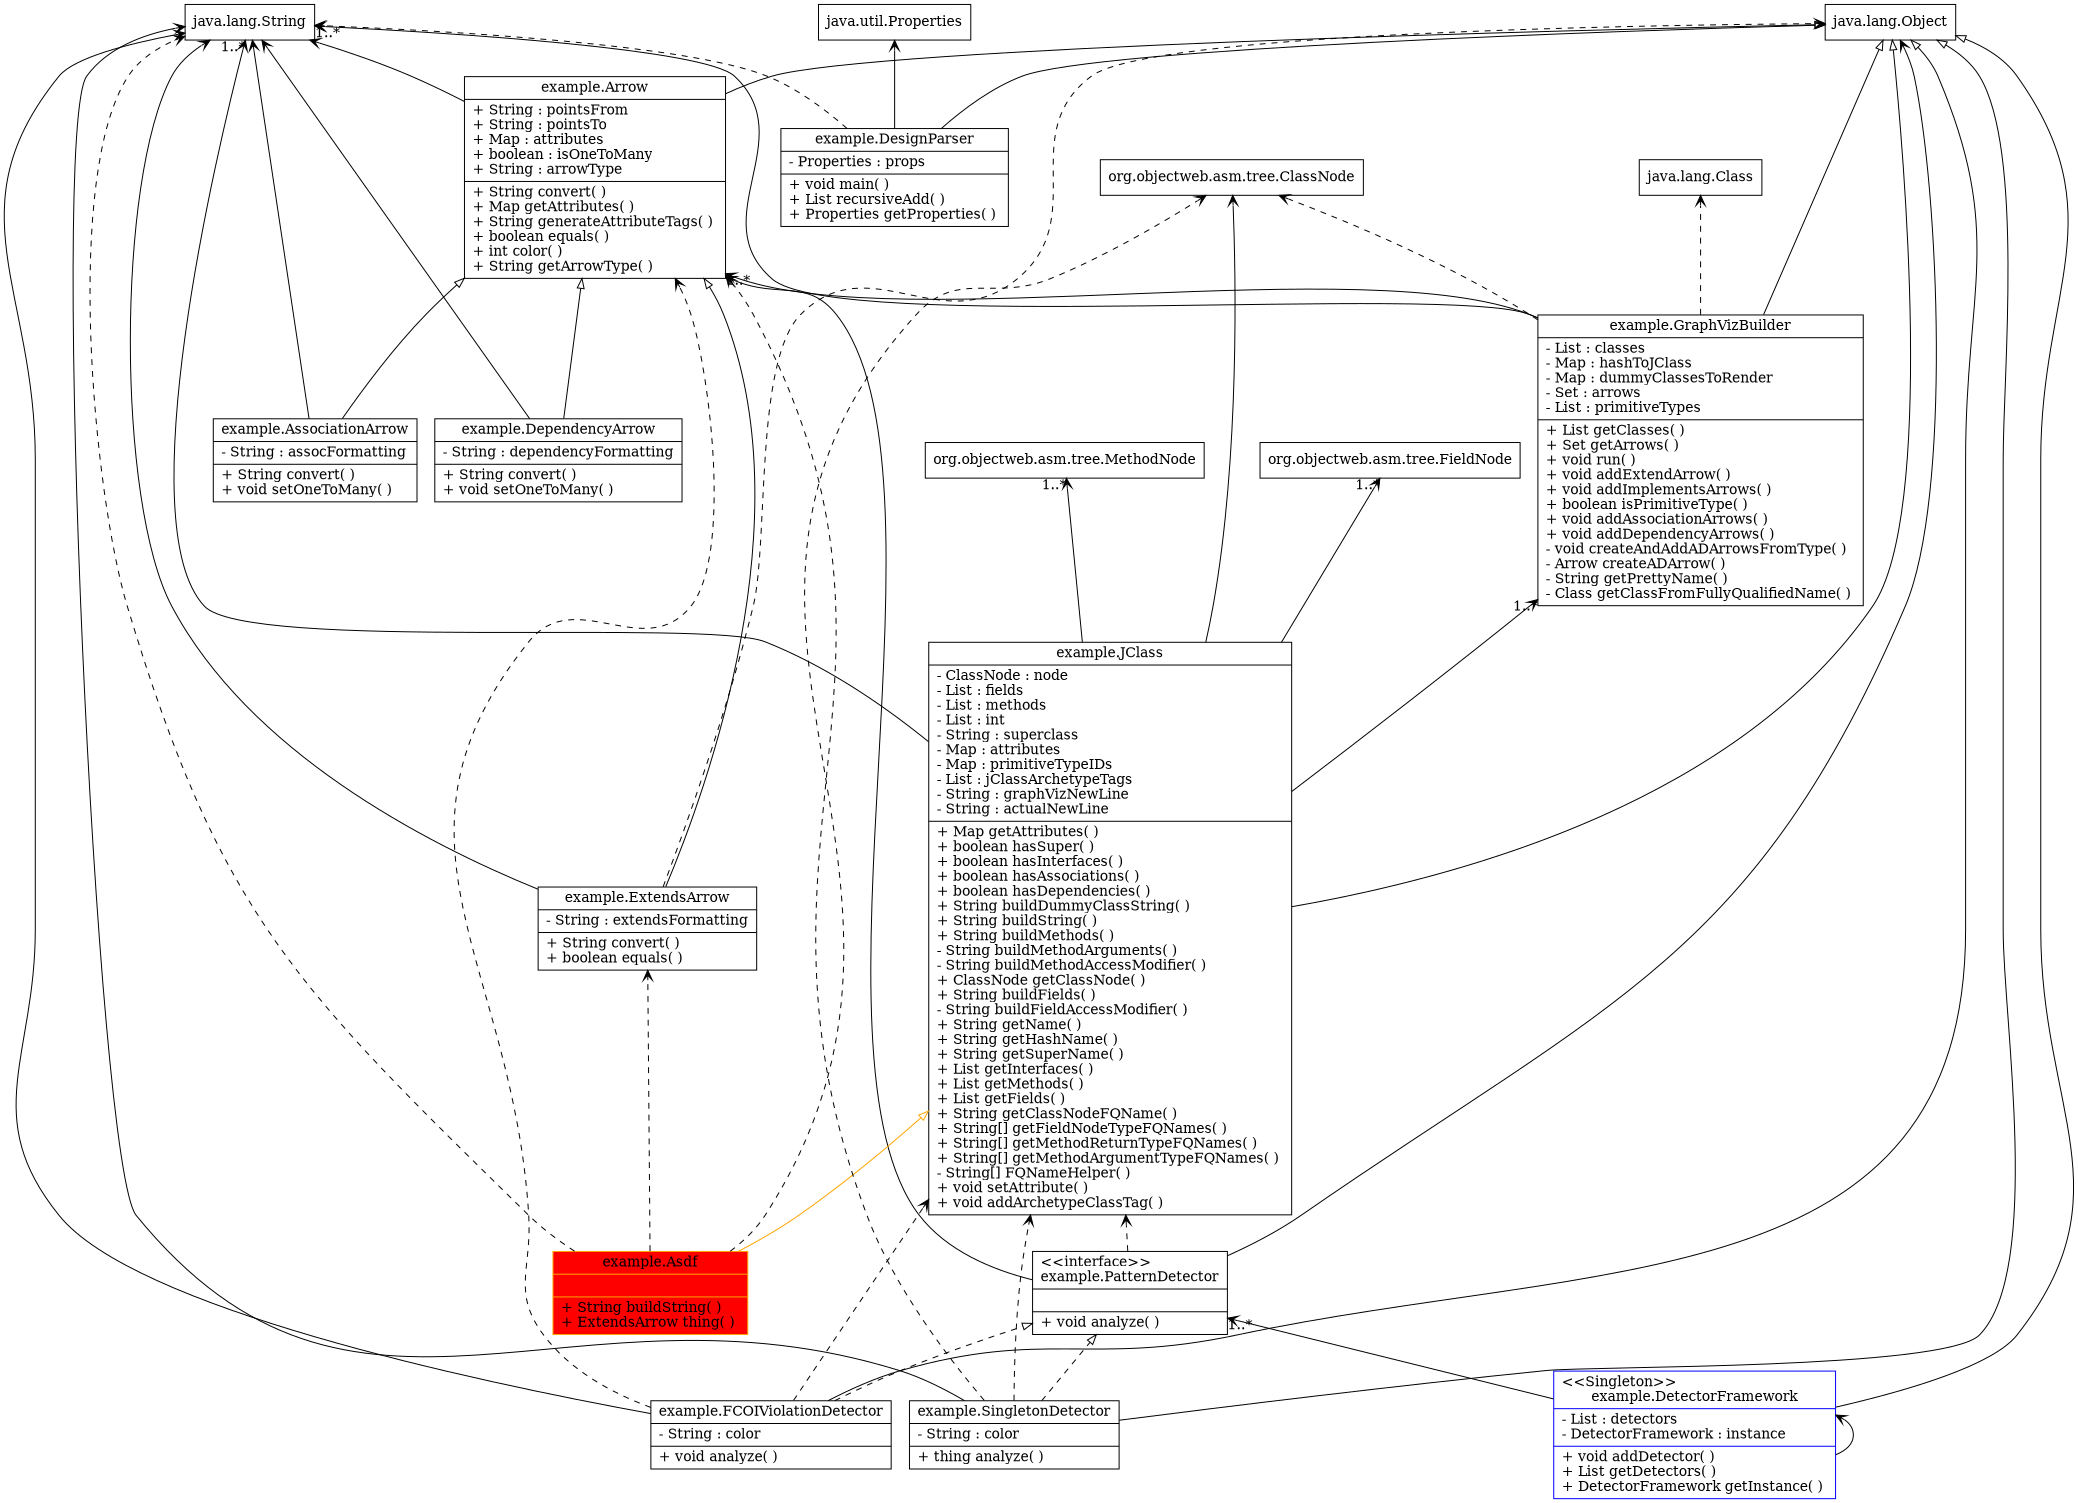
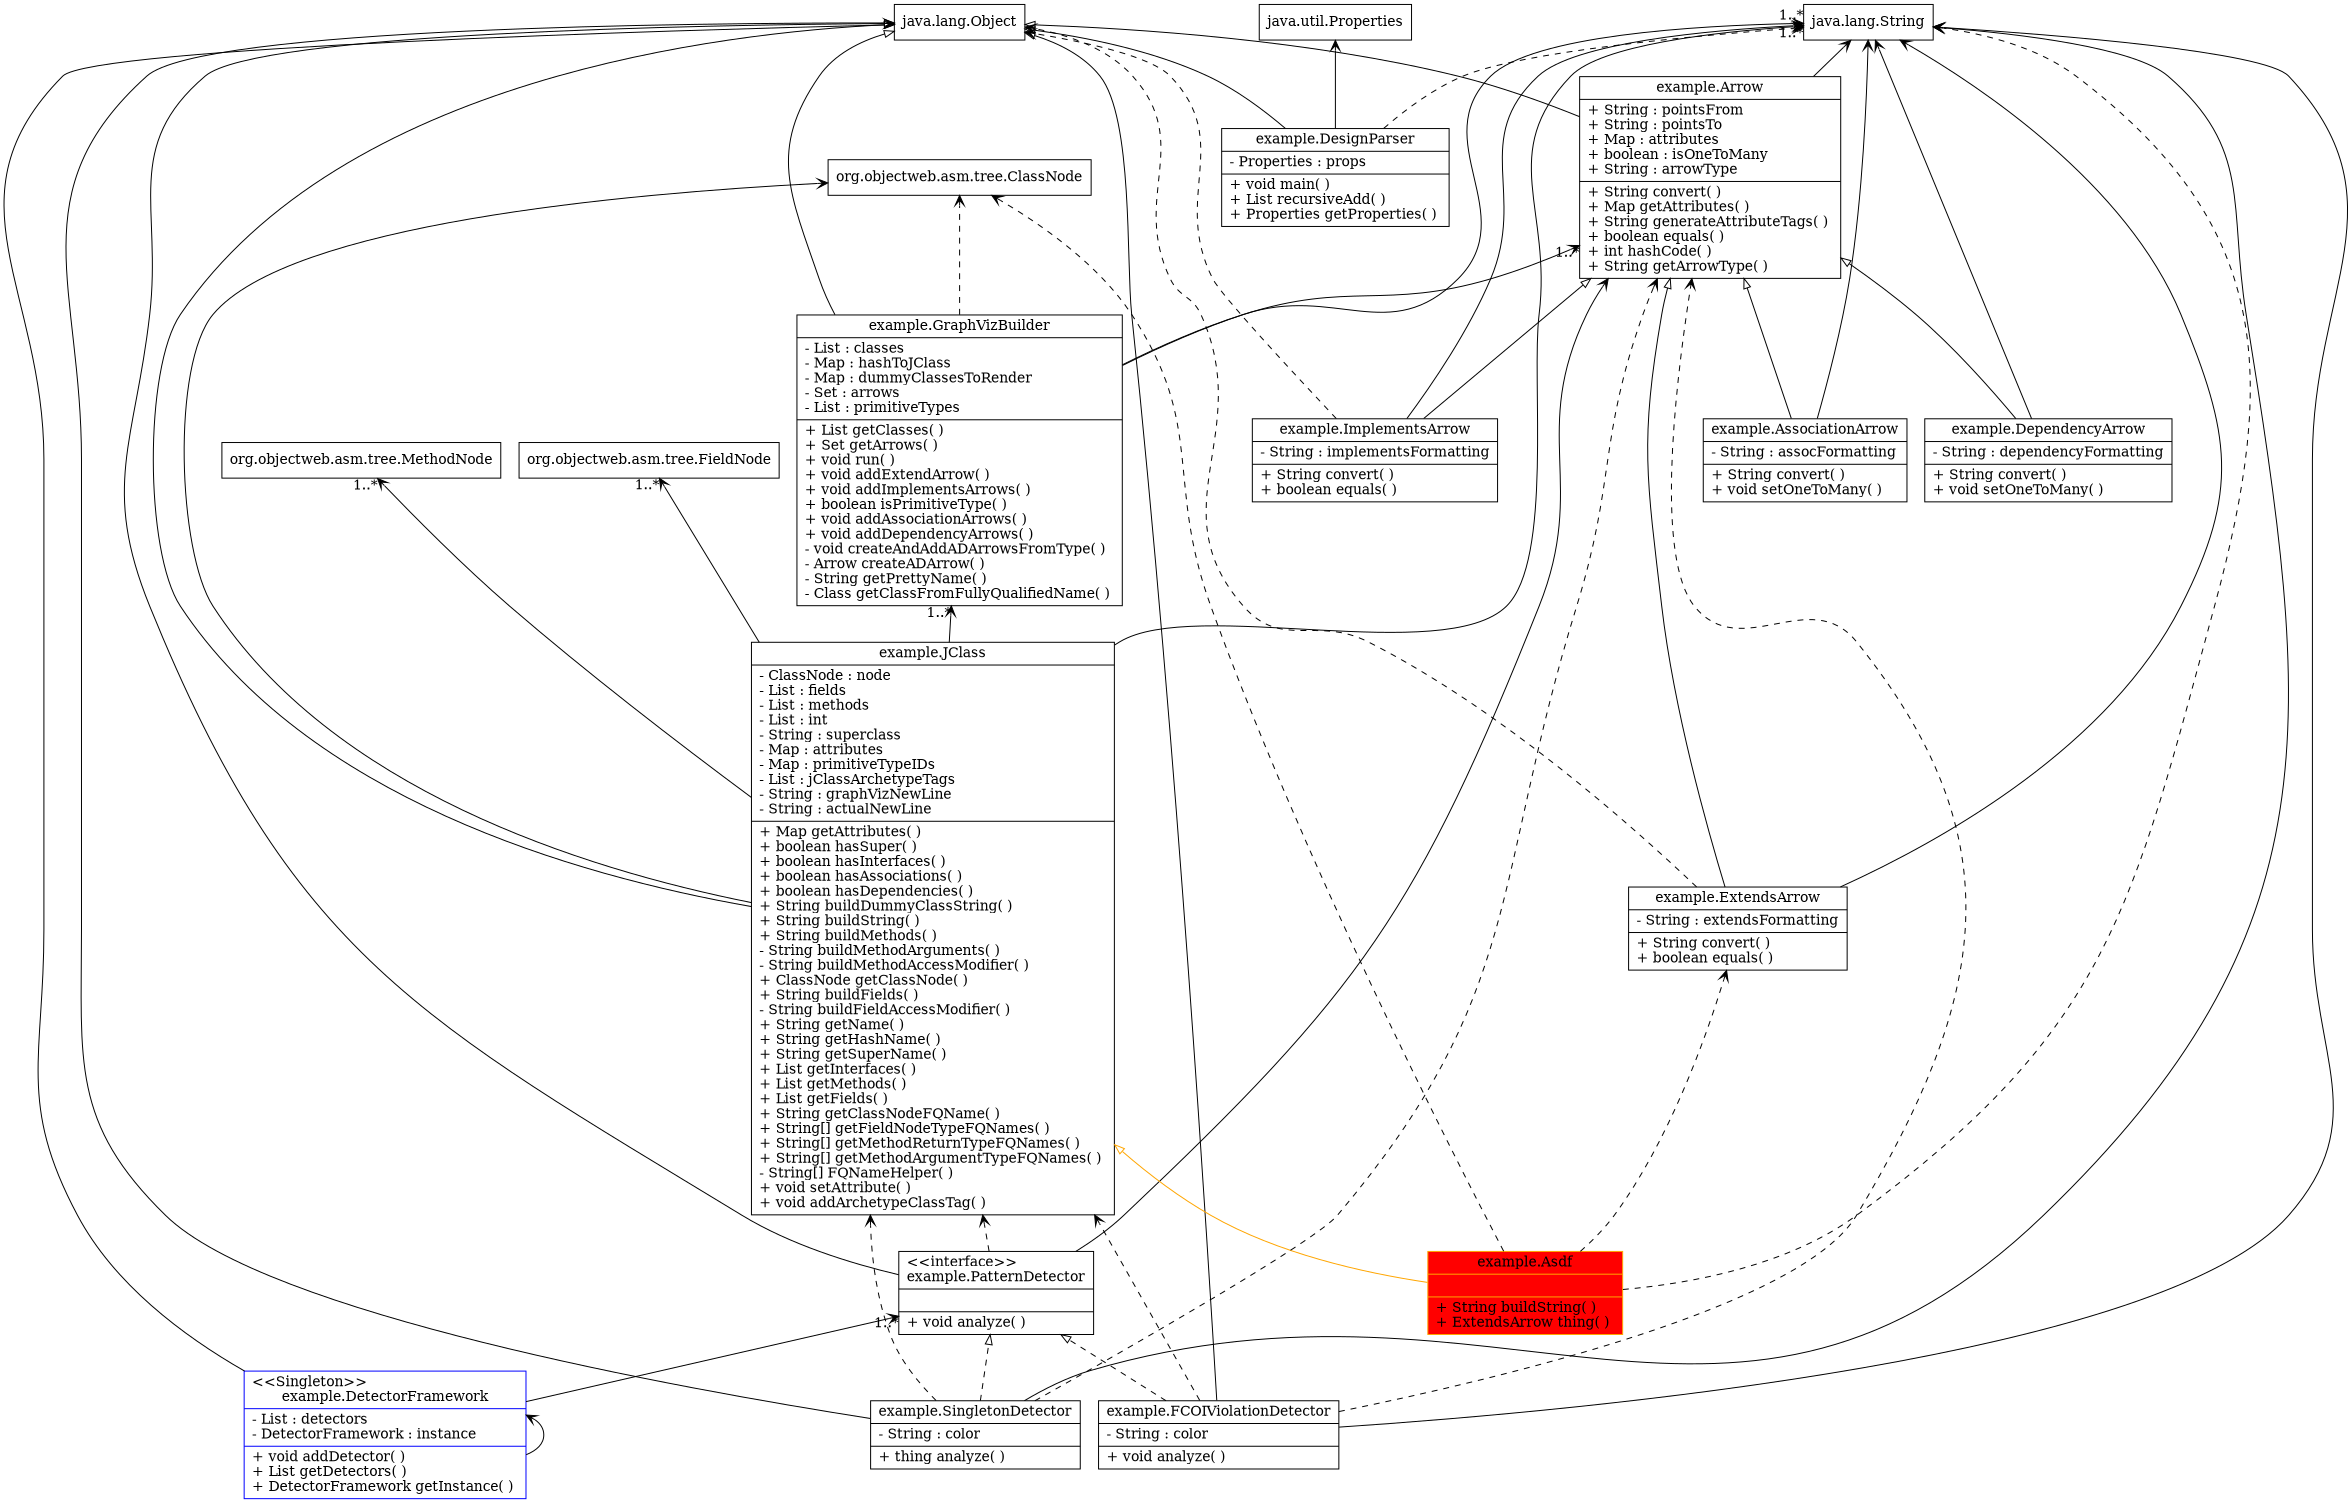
node "java.lang.Class": removed
node "example.Arrow": text "+ int color( )" -> "+ int hashCode( )"
node "example.ImplementsArrow": added
